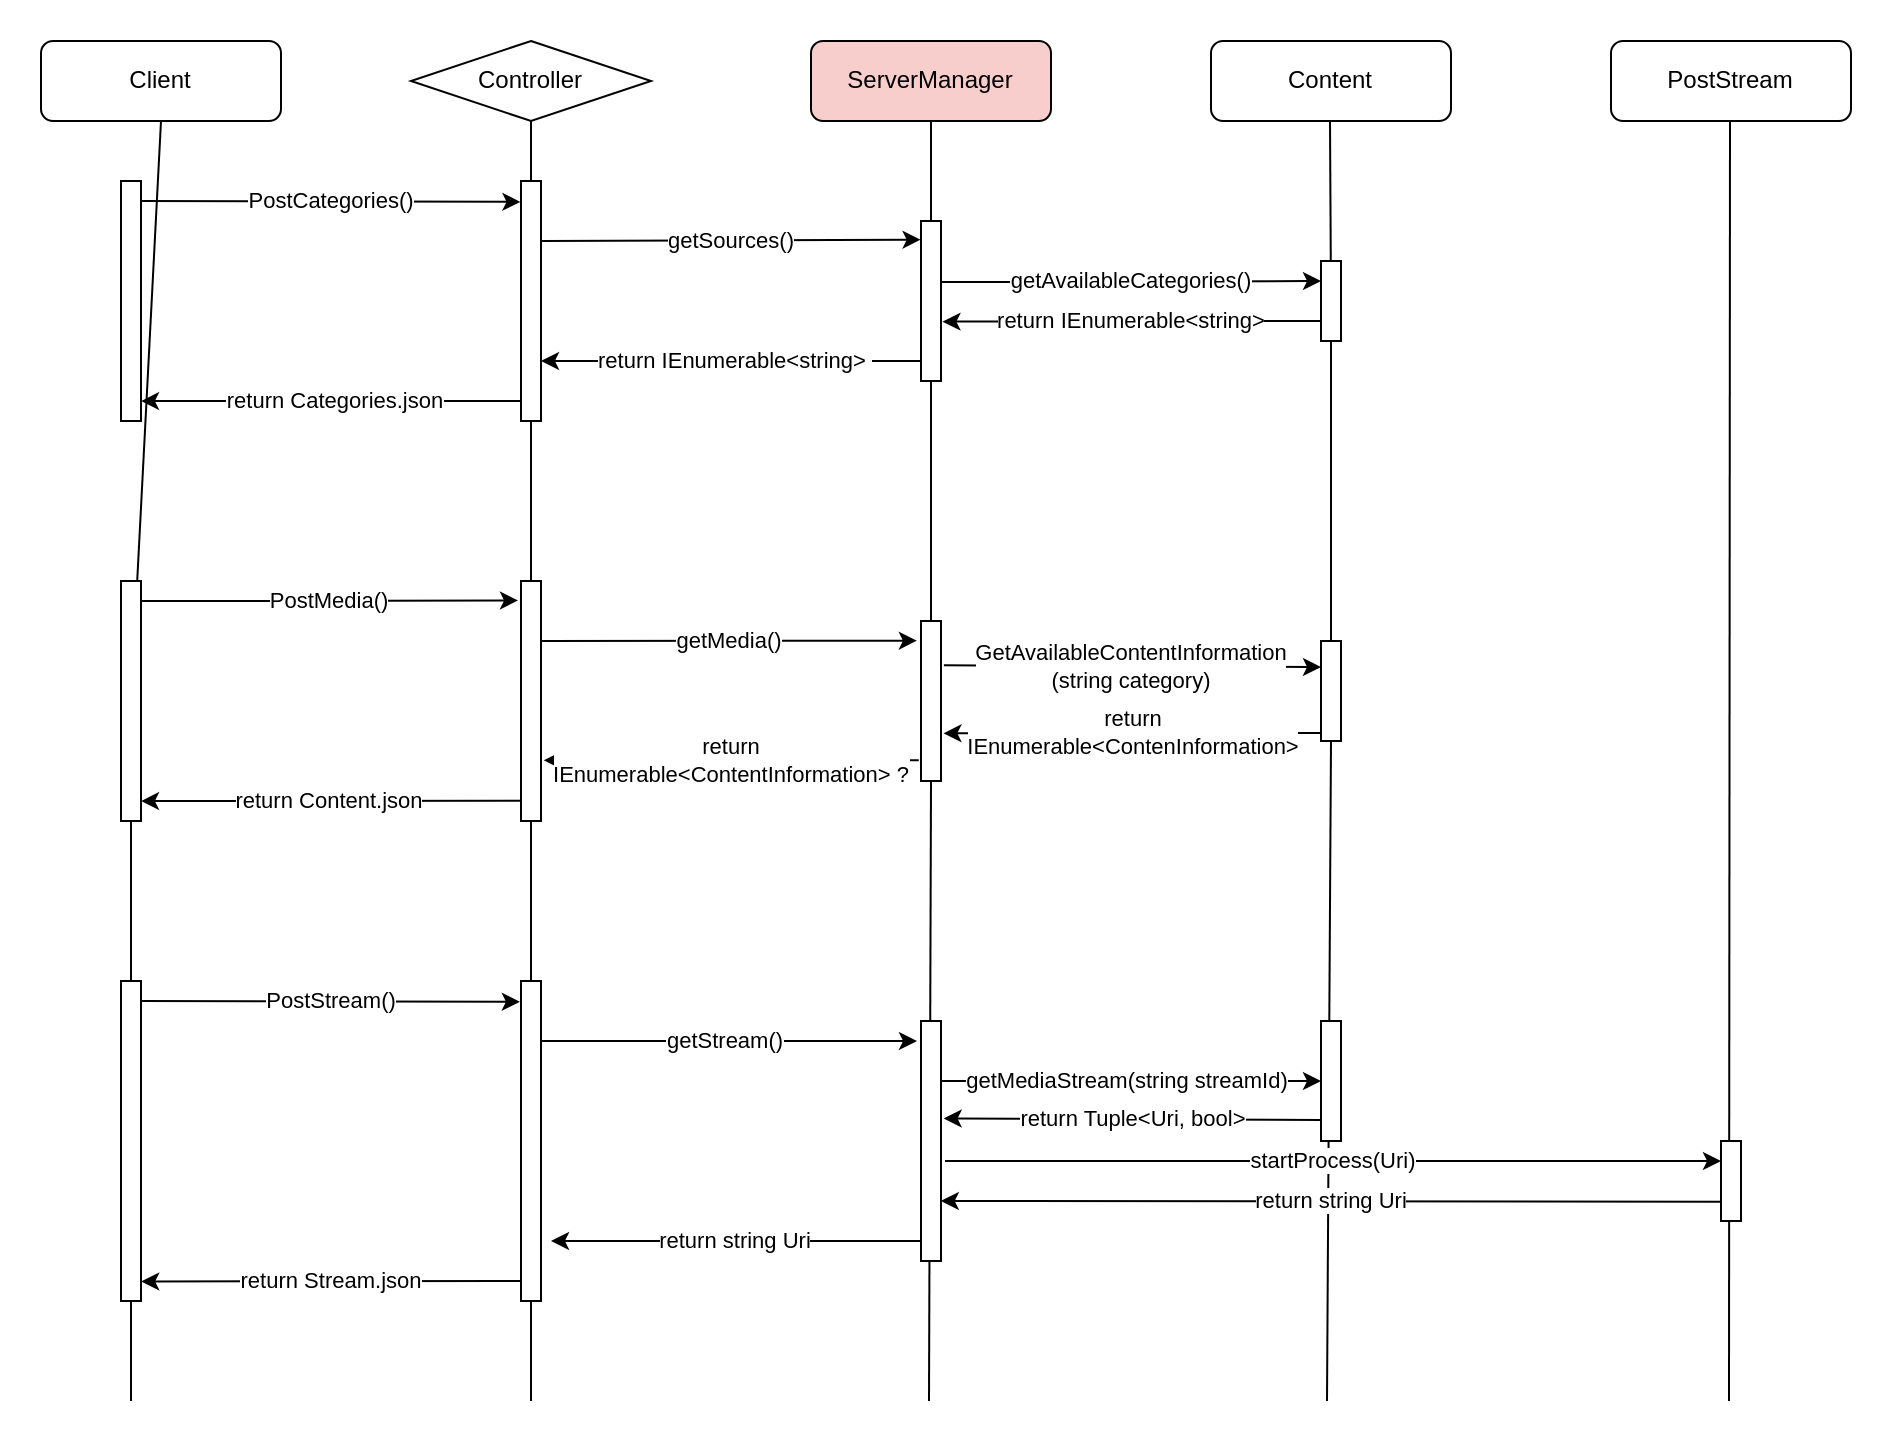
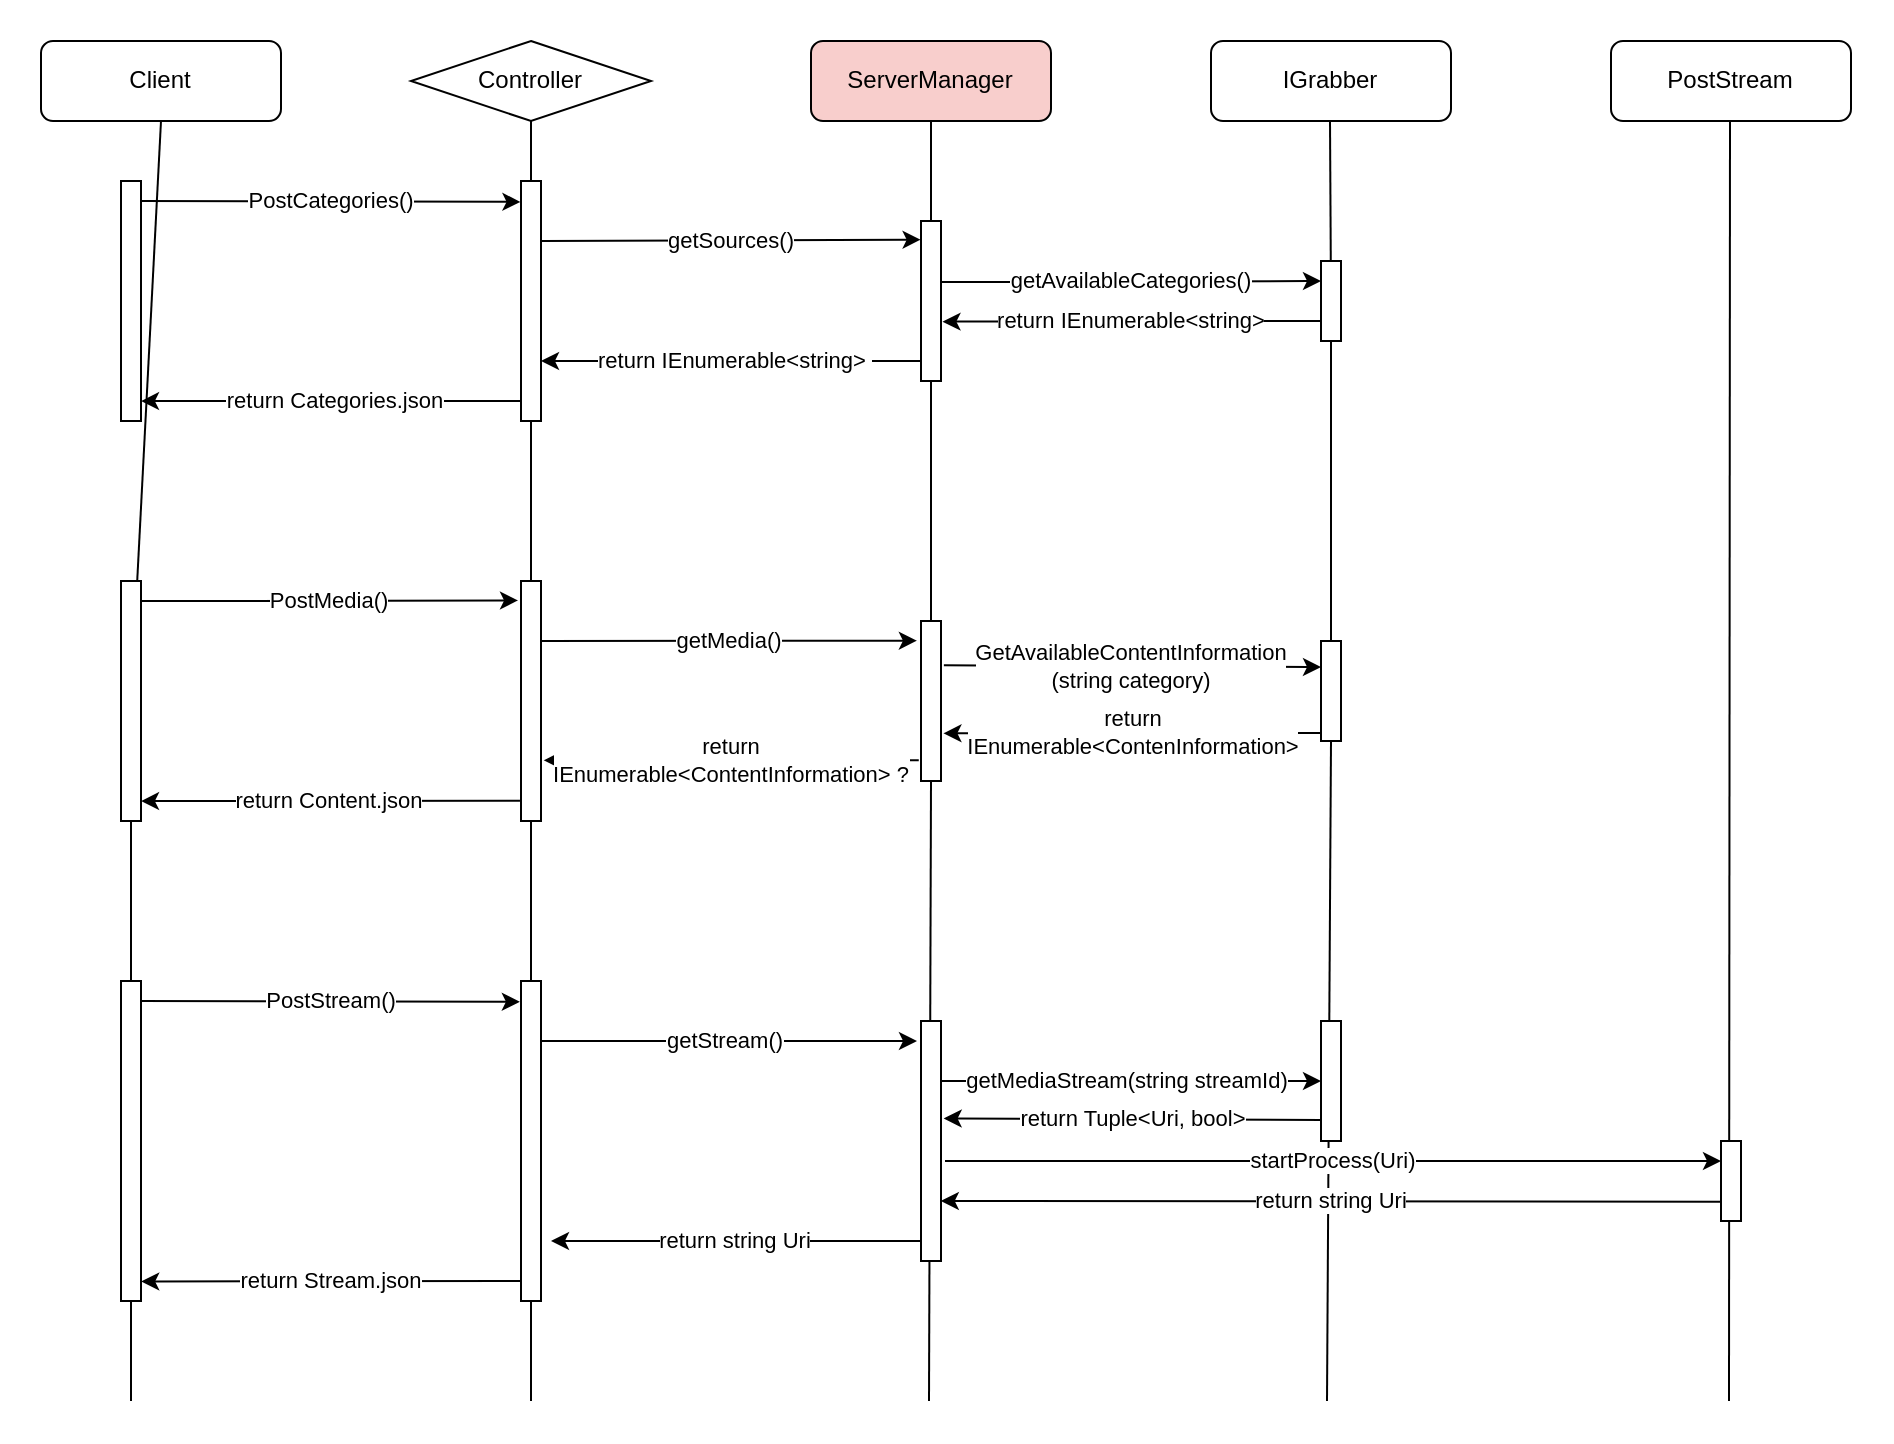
node "Content": label "Content" -> "IGrabber"
